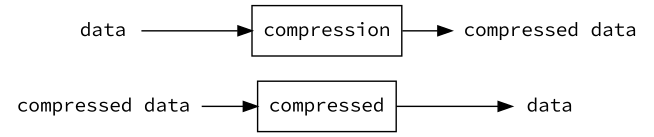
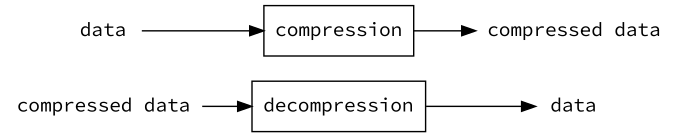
node "compressed": label "compressed" -> "decompression"
